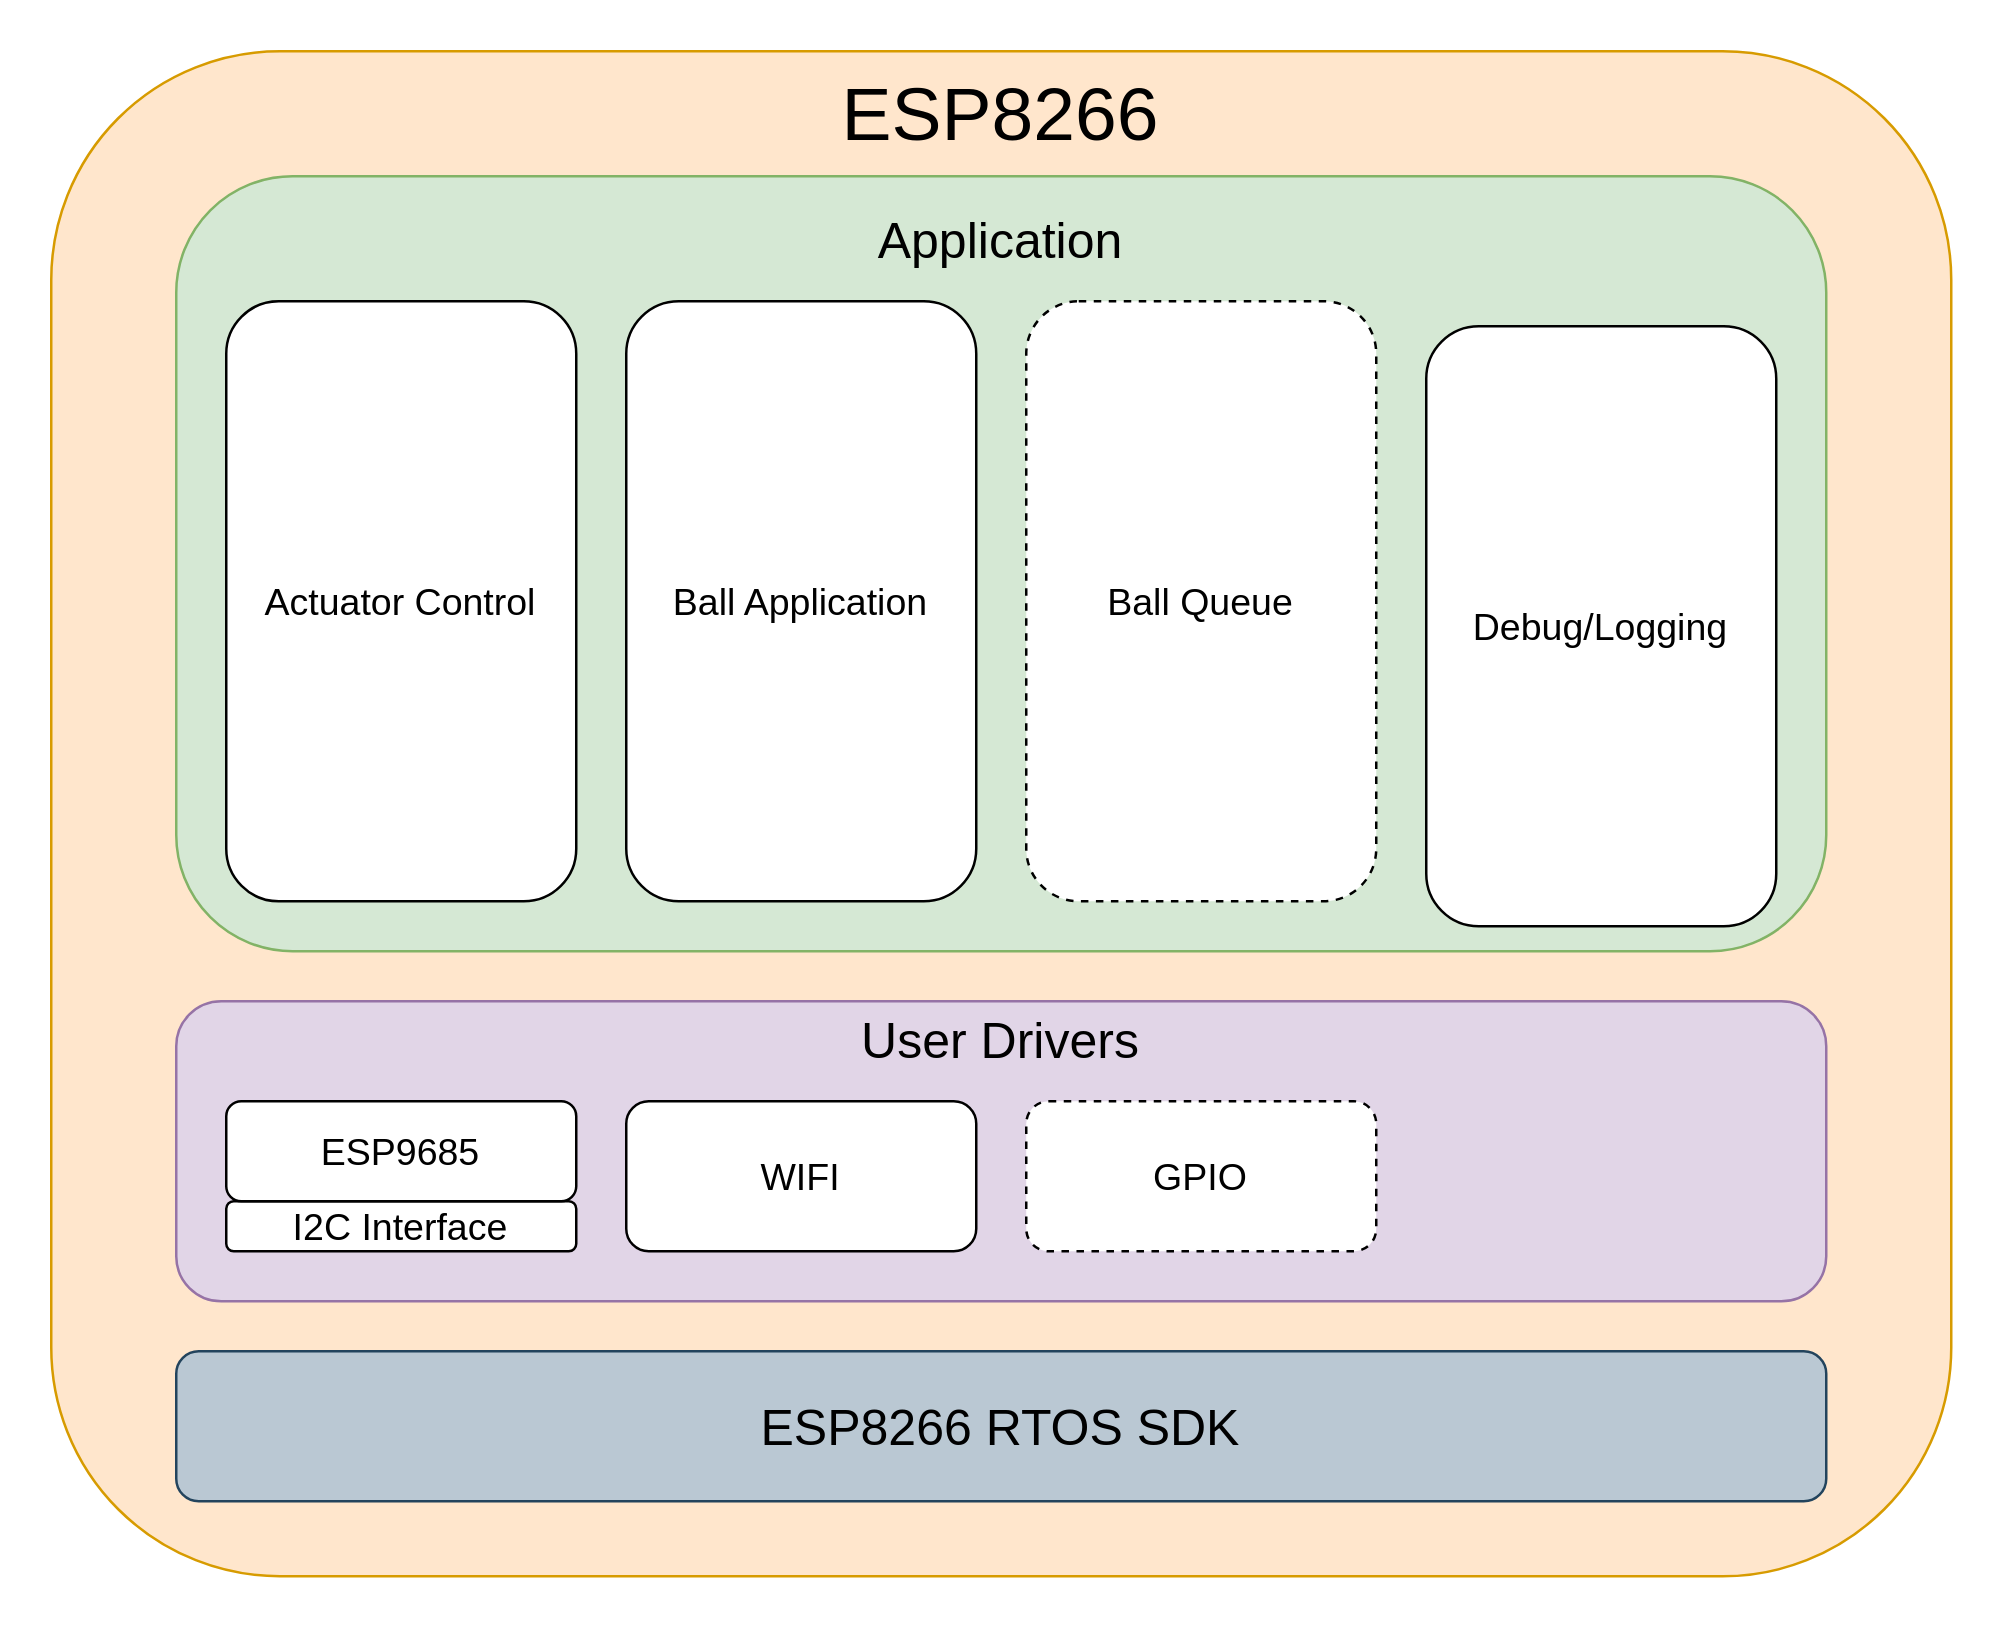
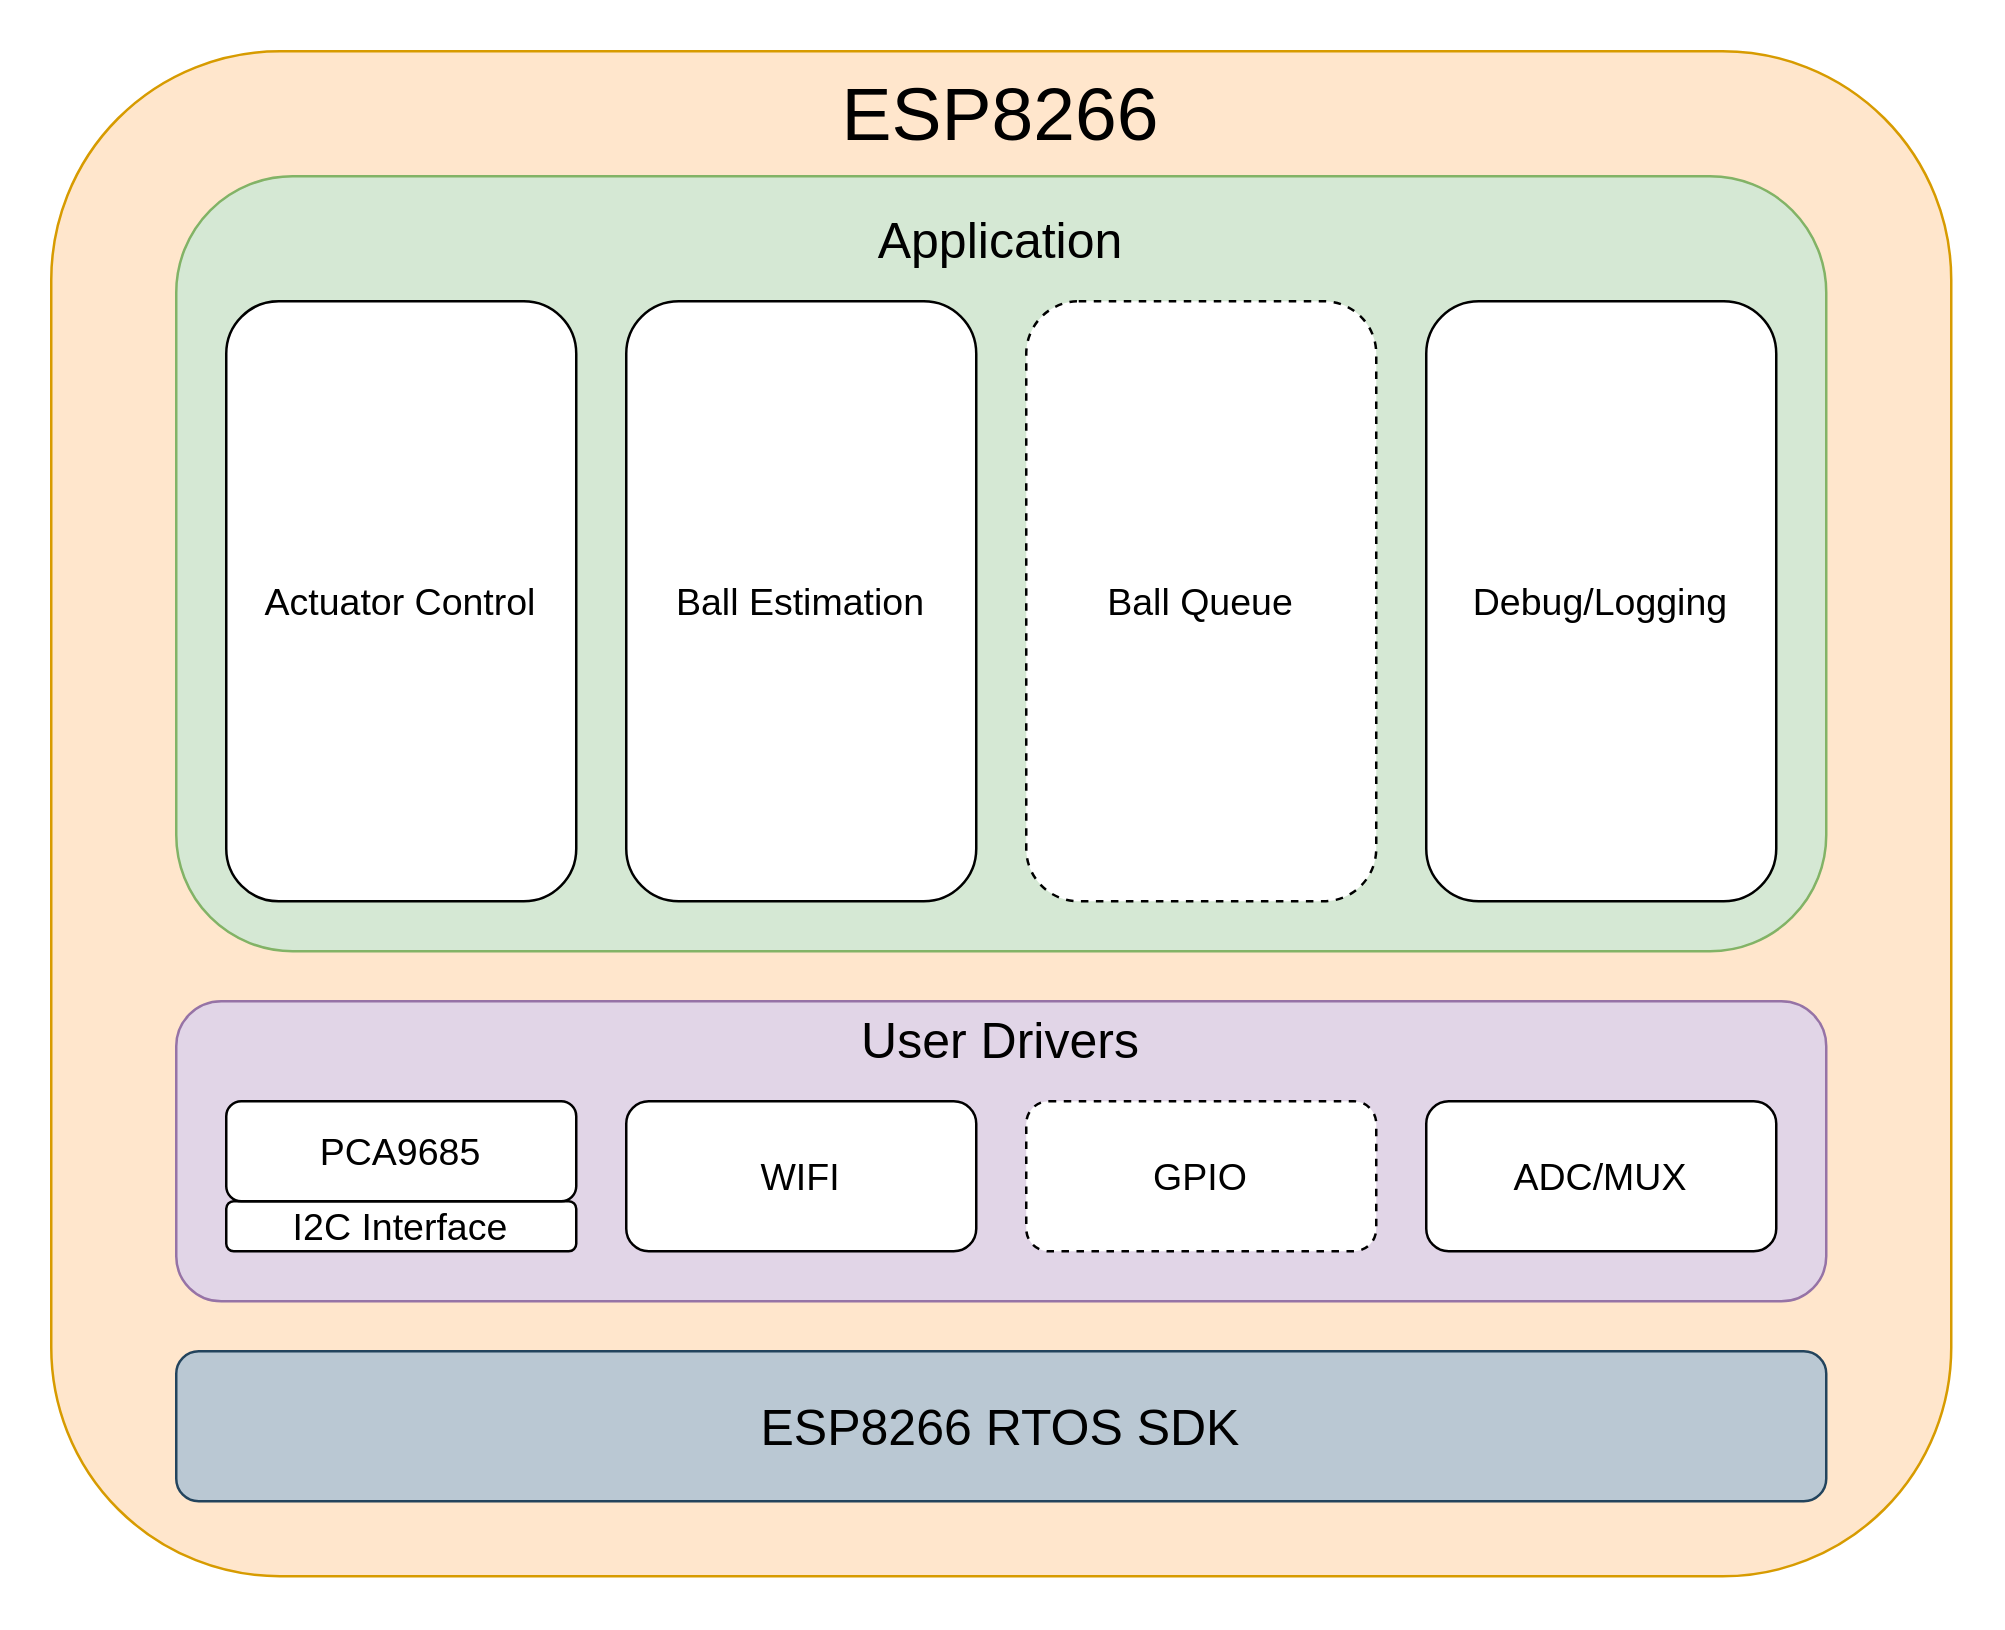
node "Ball Application": label "Ball Application" -> "Ball Estimation"
node "Debug/Logging": moved (1601, 626) -> (1601, 601)
node "ESP9685": label "ESP9685" -> "PCA9685"
node "ADC/MUX": added
